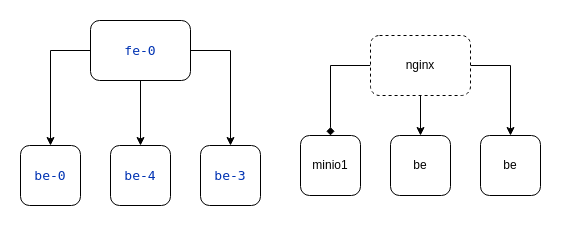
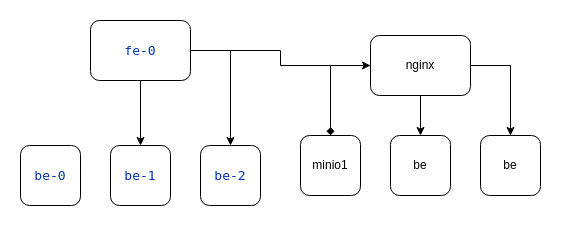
node "nginx": style dashed -> solid
edge "fe-0" -> "be-0": now "fe-0" -> "nginx"
node "be-4": label "be-4" -> "be-1"
node "be-3": label "be-3" -> "be-2"
